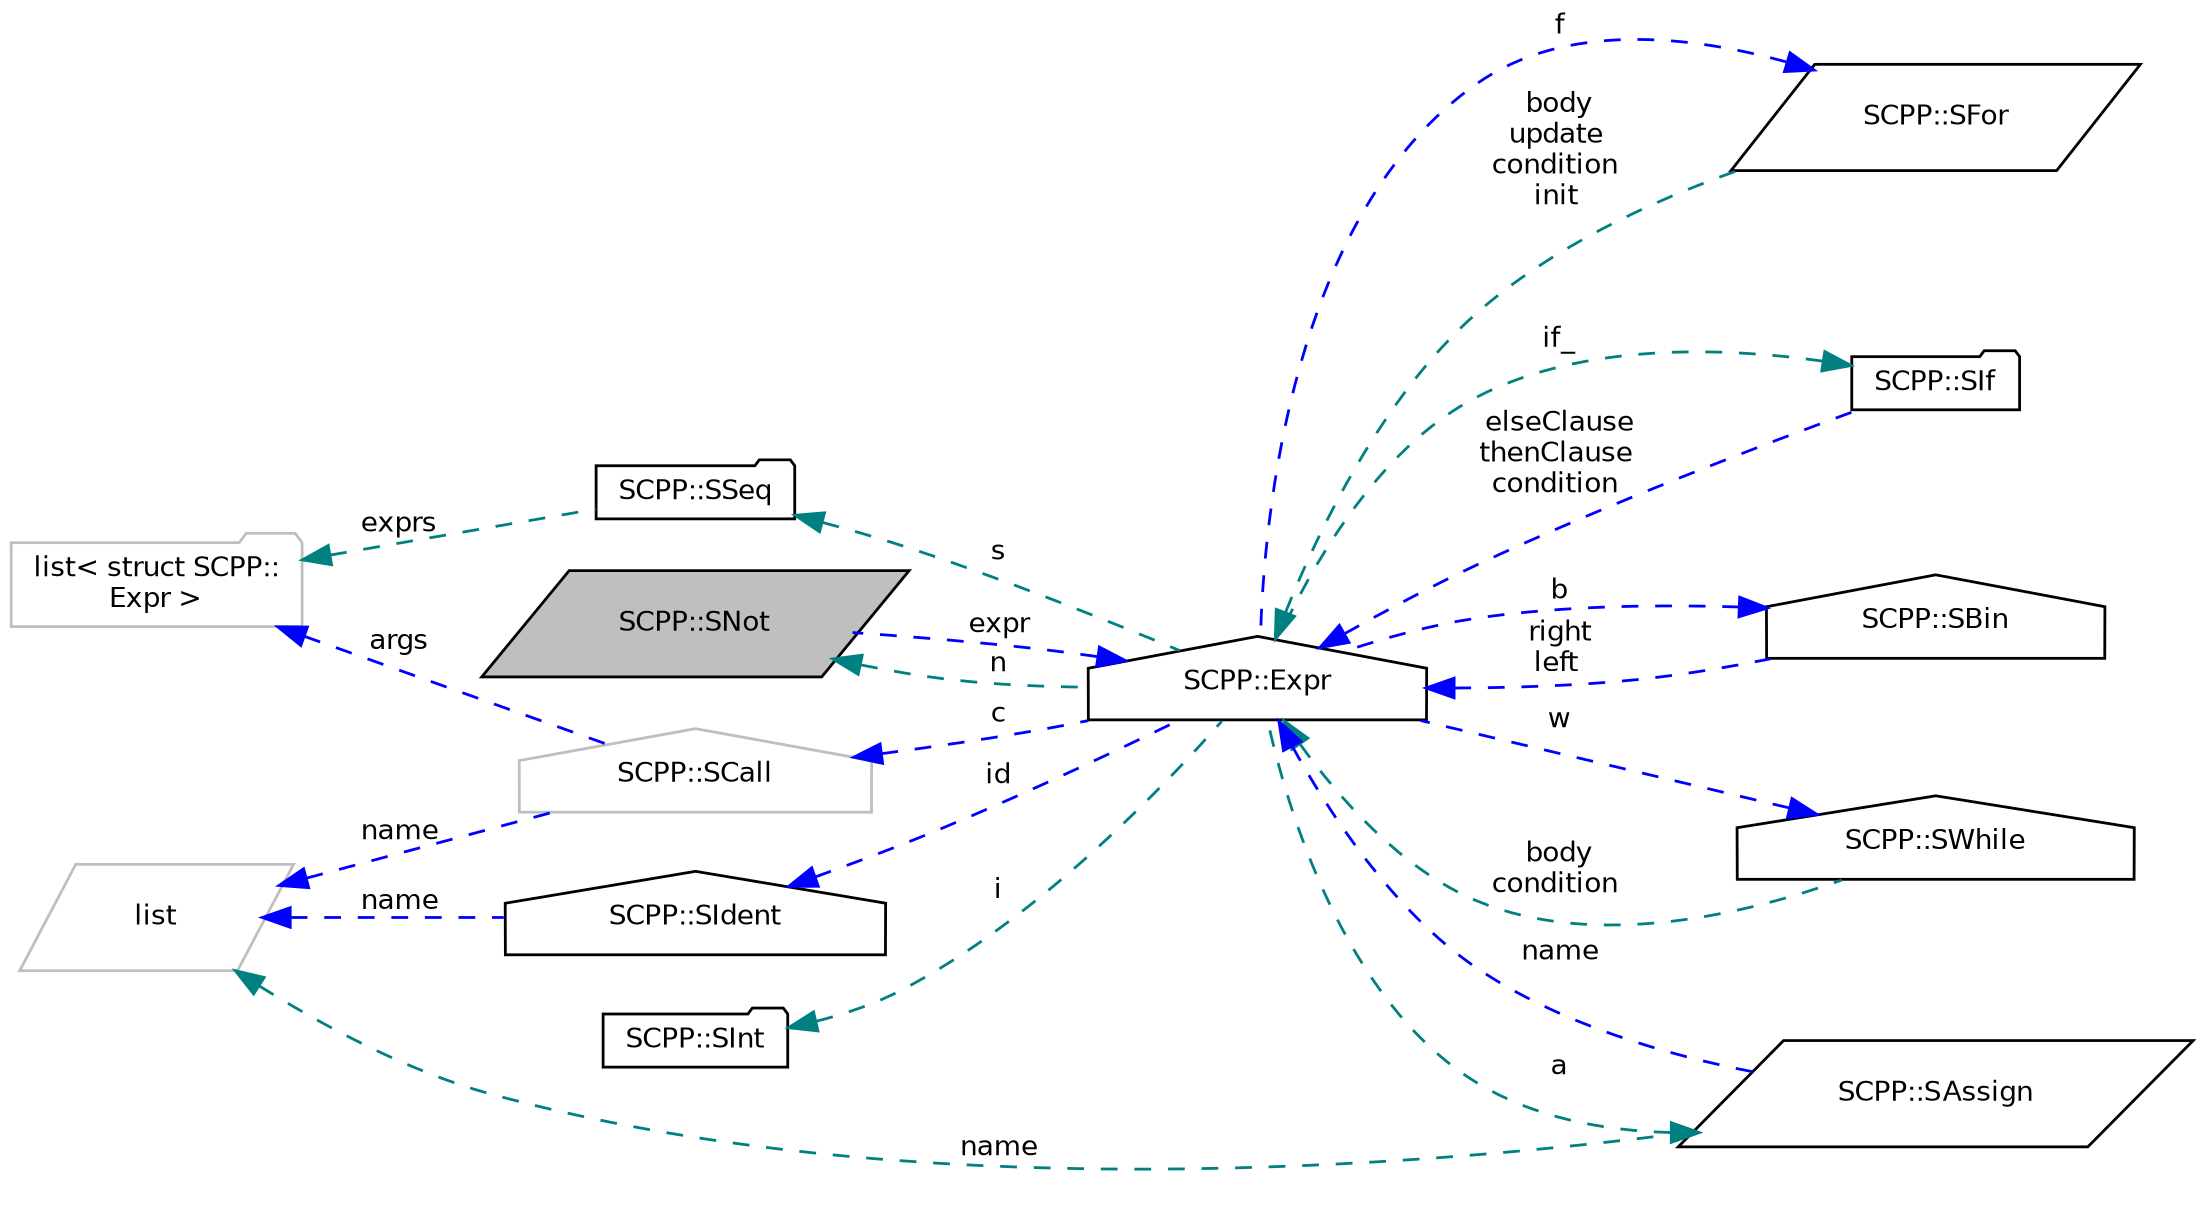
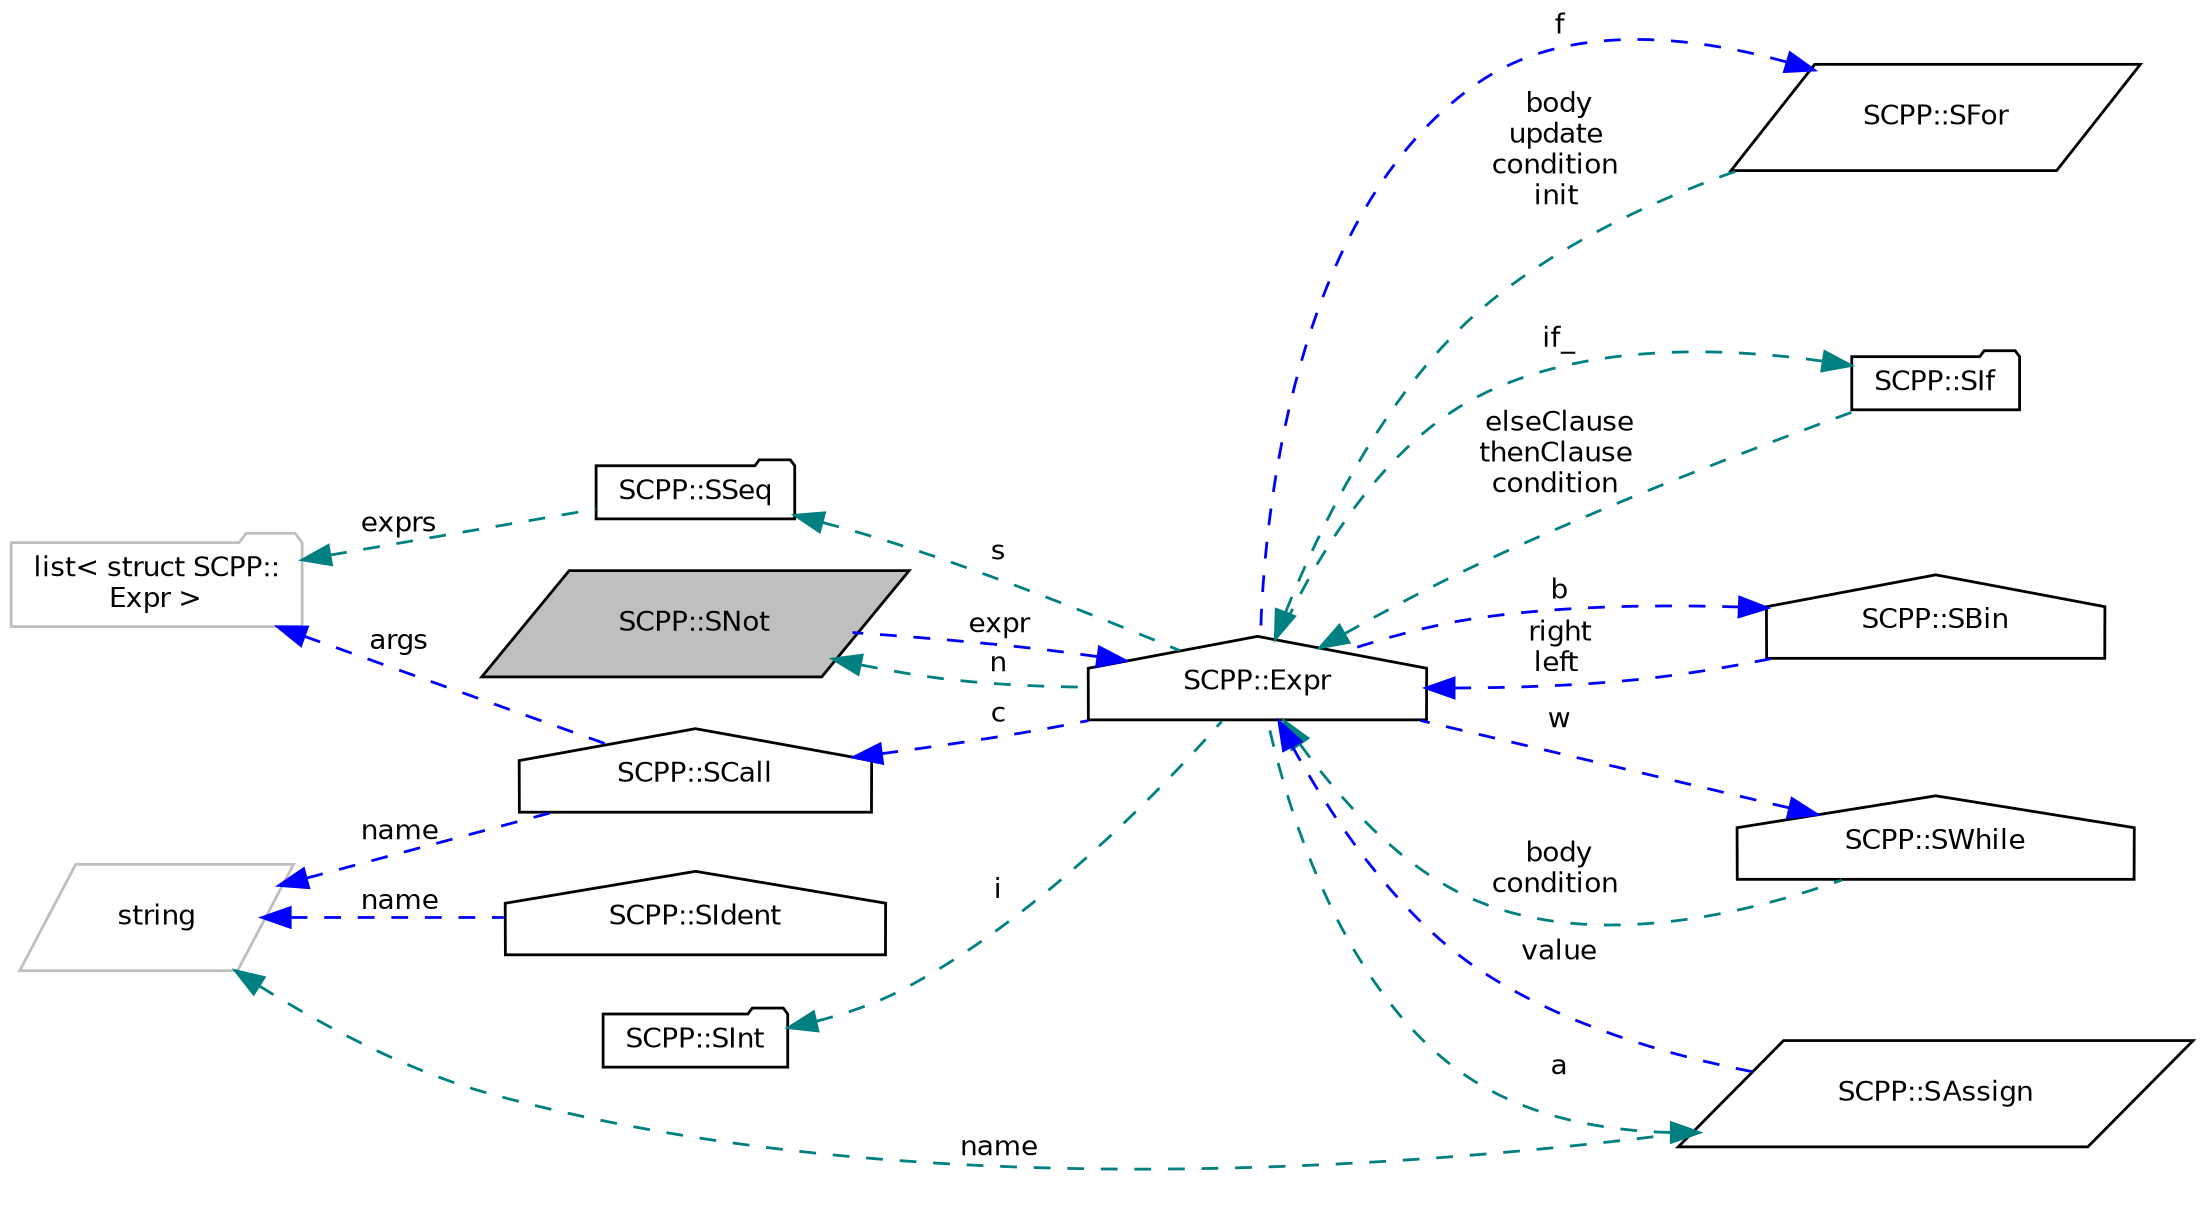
edge "SCPP::SIf" -> "SCPP::Expr": color blue -> teal
node "SCPP::SCall": color grey75 -> black
edge "SCPP::Expr" -> "SCPP::SIdent": removed, label "id"
node "list": label "list" -> "string"
edge "SCPP::SAssign" -> "SCPP::Expr": label " name" -> " value"
